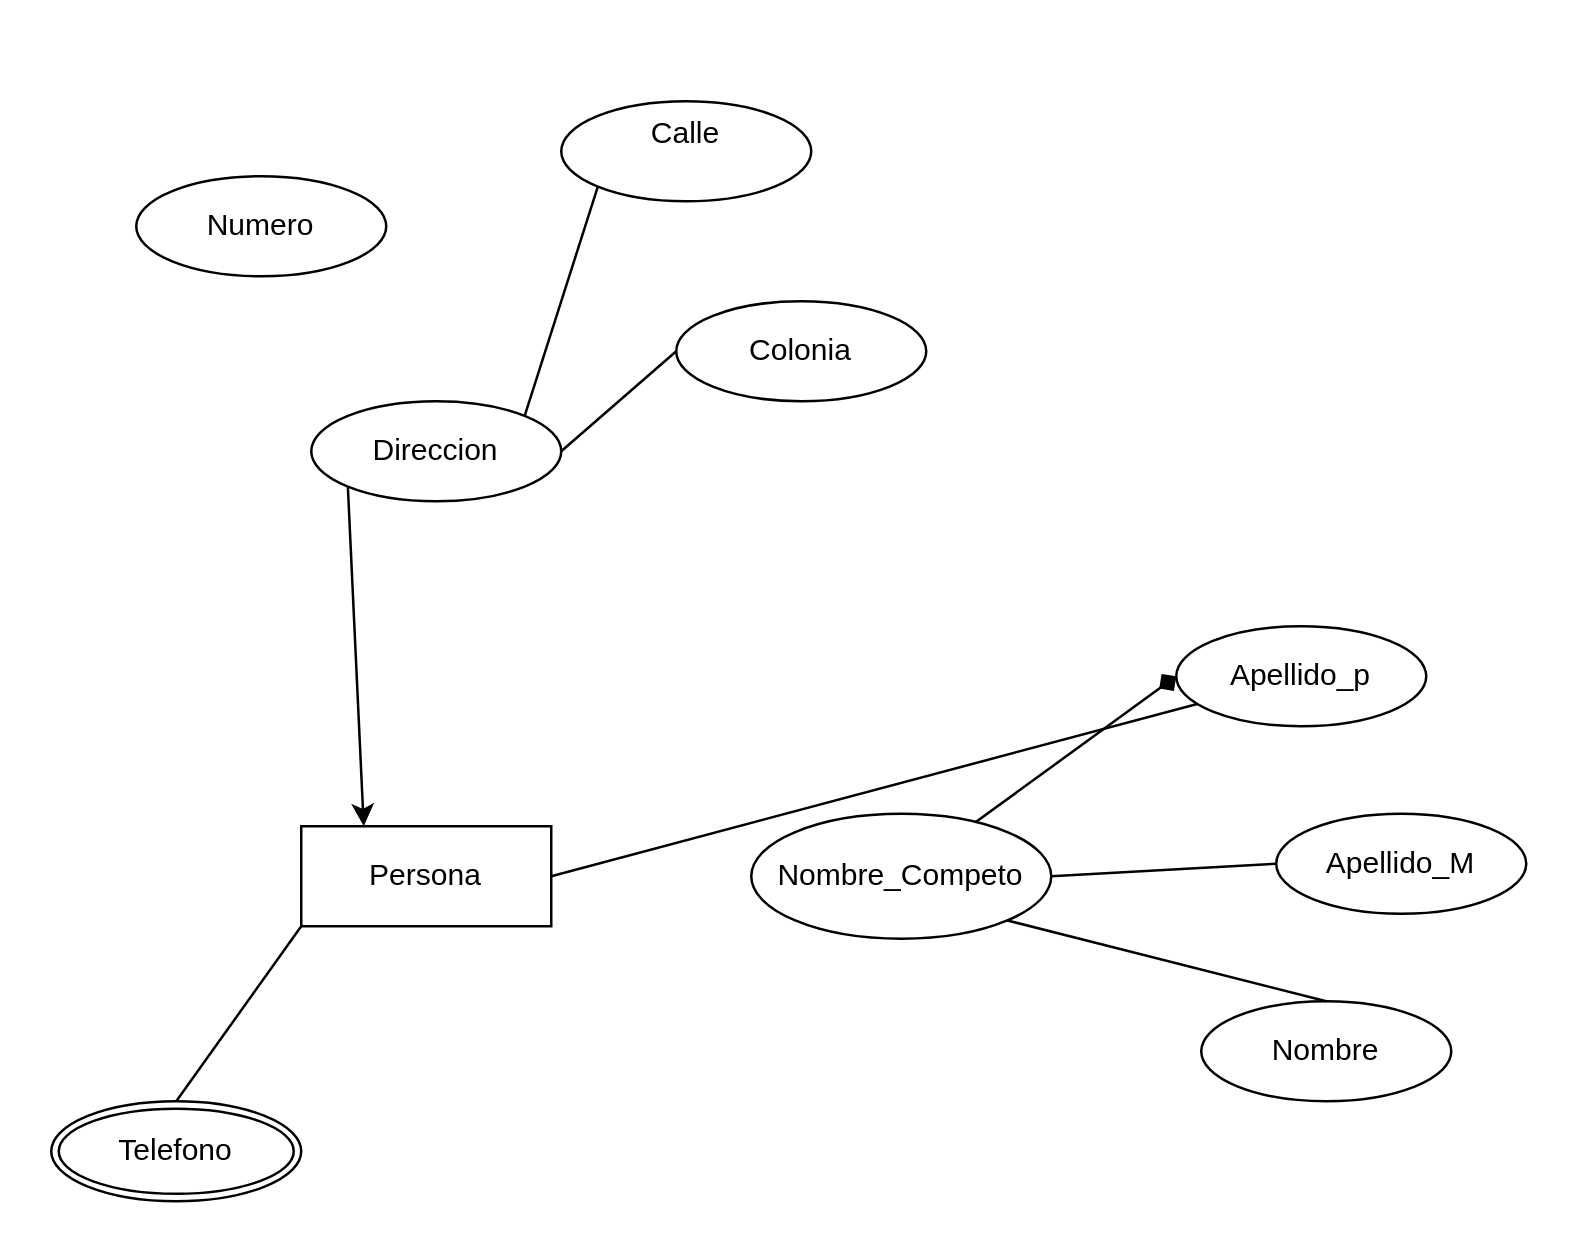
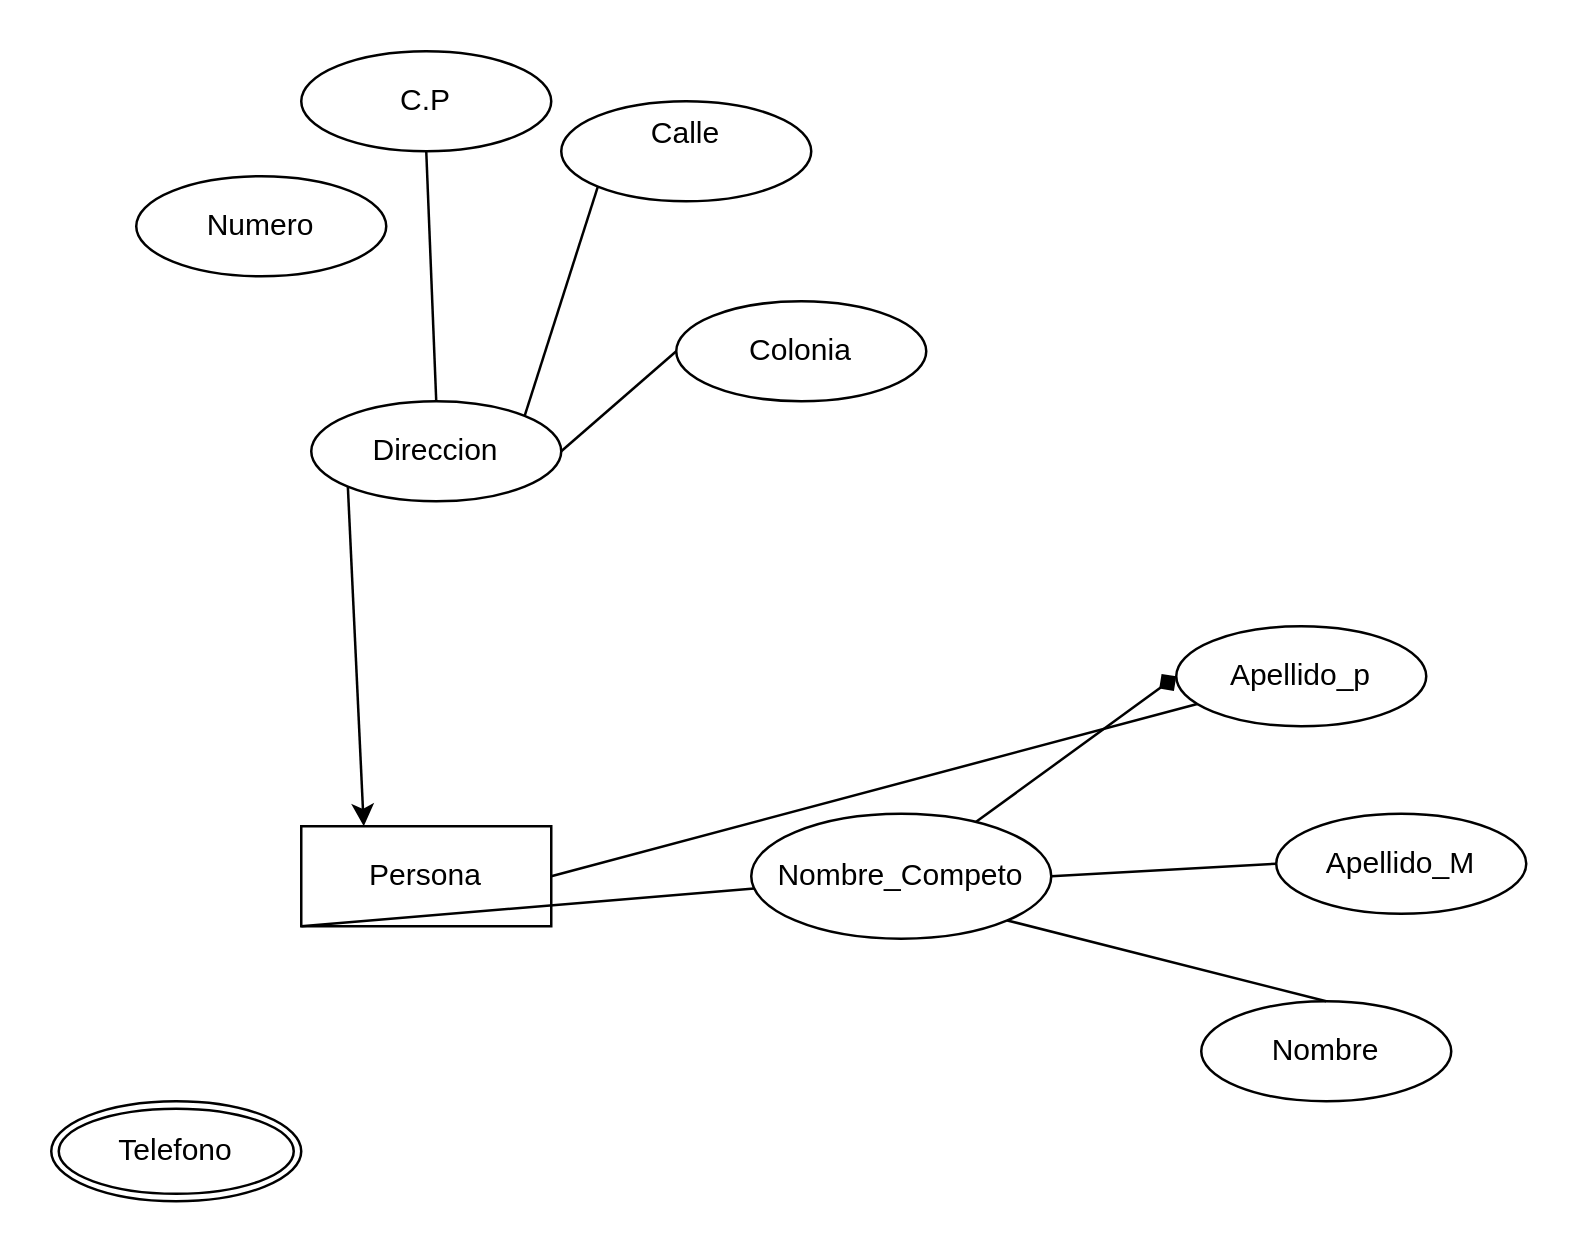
node "C.P": added
edge "C.P" -- "Direccion": added
edge "Persona" -- "Telefono": now "Persona" -- "Nombre_Competo"
